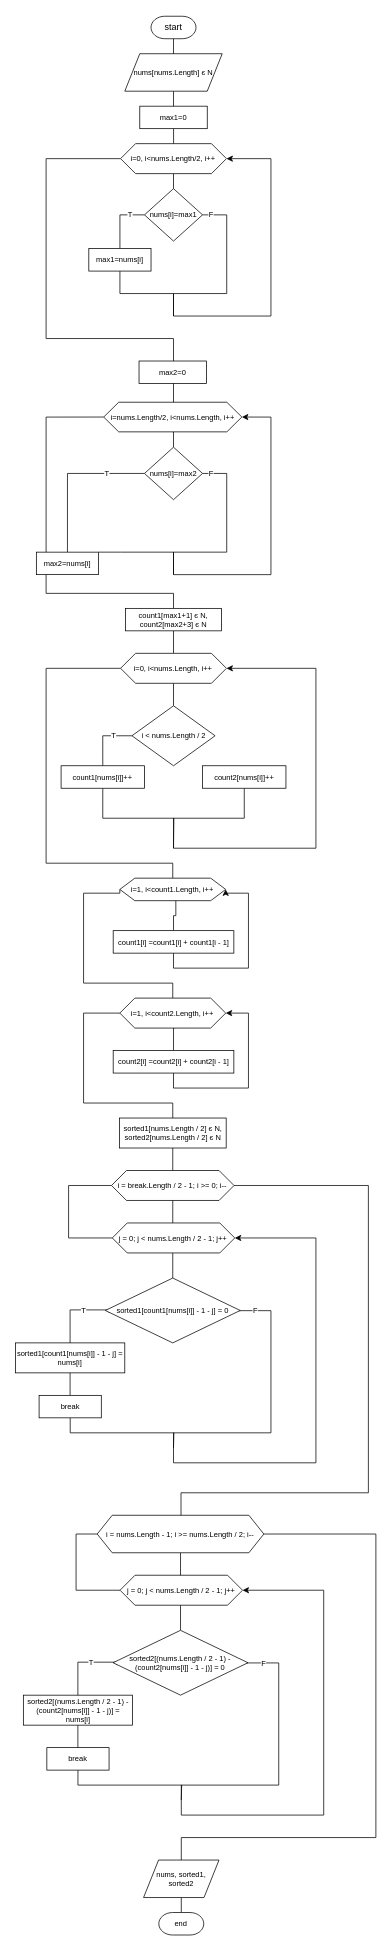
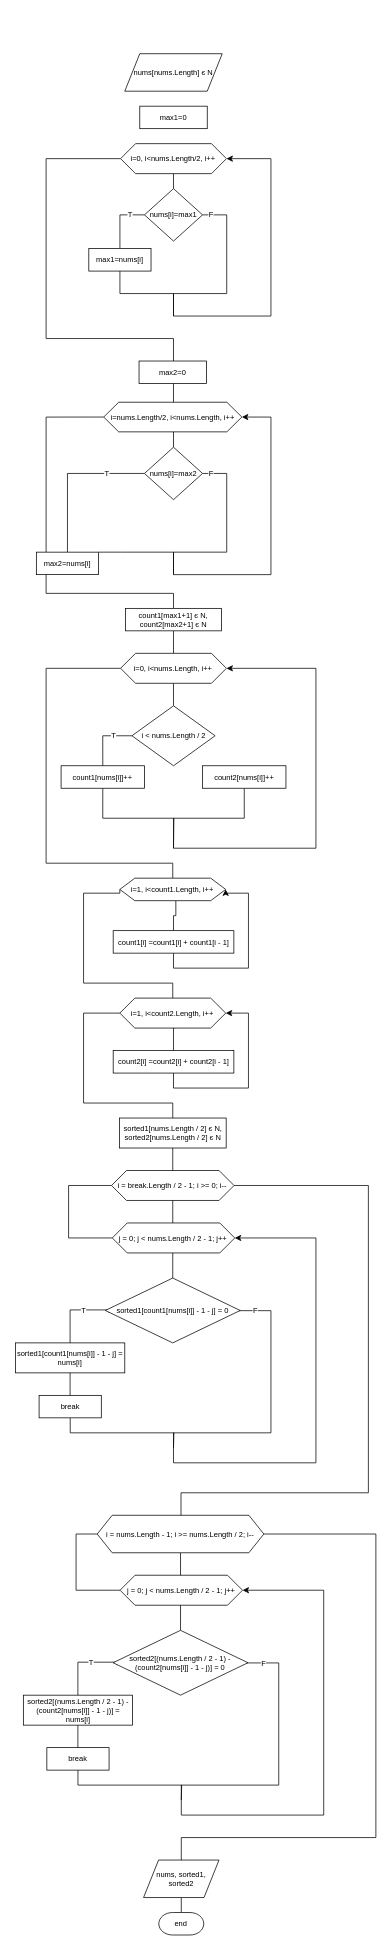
node "start": removed
edge "start" -- "i=0, i<nums.Length/2, i++": removed
node "count1[max1+1] є N, count2[max2+3] є N": label "count1[max1+1] є N, count2[max2+3] є N" -> "count1[max1+1] є N, count2[max2+1] є N"
